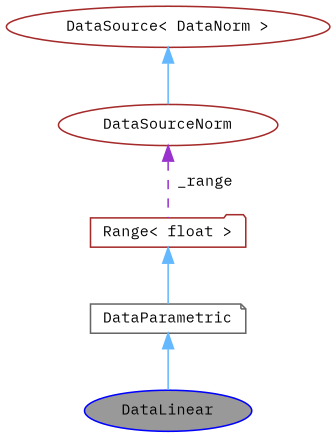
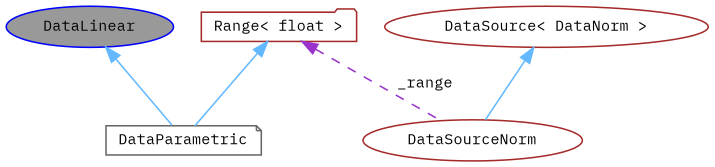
edge "Range< float >" -> "DataSourceNorm": reversed
edge "DataLinear" -> "DataParametric": reversed
